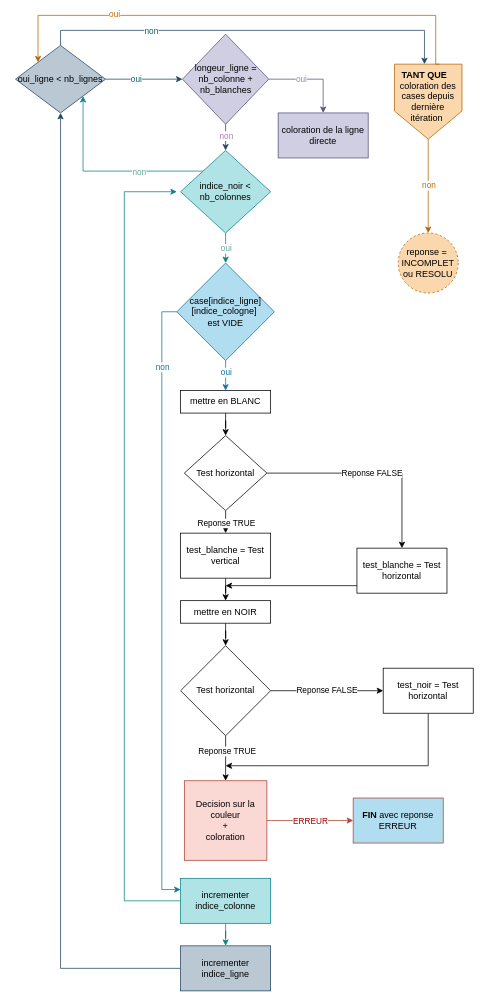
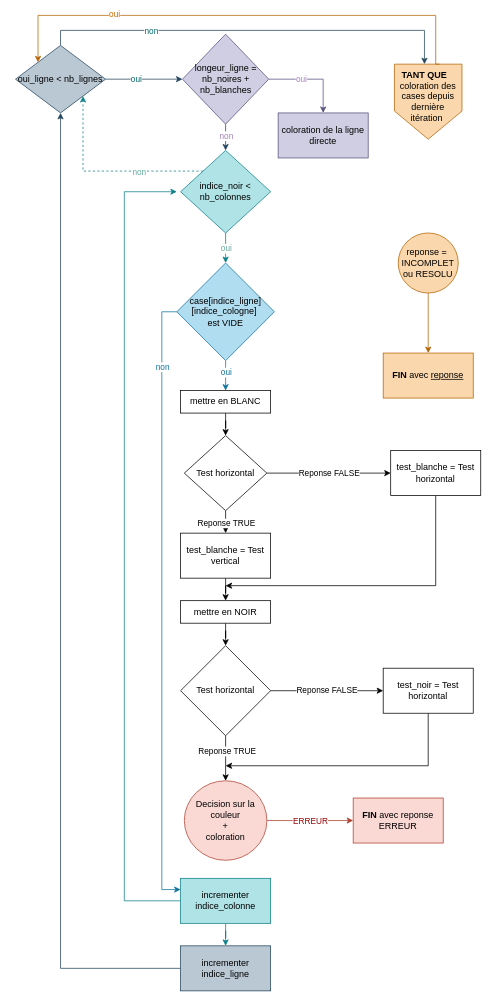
node "longeur_ligne = nb_colonne + nb_blanches": label "longeur_ligne = nb_colonne + nb_blanches" -> "longeur_ligne = nb_noires + nb_blanches"
edge "indice_noir < nb_colonnes" -> "oui_ligne < nb_lignes": style solid -> dashed
edge "coloration des cases depuis dernière itération" -> "reponse = INCOMPLET ou RESOLU": removed, label "non"
node "reponse = INCOMPLET ou RESOLU": style dashed -> solid
edge "reponse = INCOMPLET ou RESOLU" -> "FIN avec reponse": added
node "FIN avec reponse": added
node "test_blanche = Test horizontal": moved (402, 570) -> (435, 473)
node "Decision sur la couleur + coloration": shape rectangle -> ellipse
node "FIN avec reponse ERREUR": fillcolor #b1ddf0 -> #fad9d5
